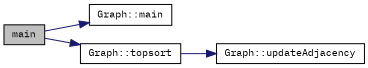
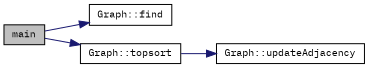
node "Graph::main": label "Graph::main" -> "Graph::find"
